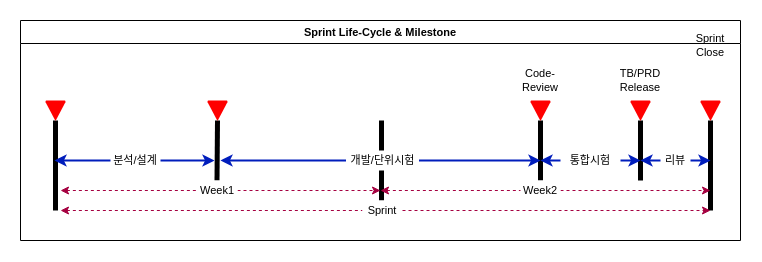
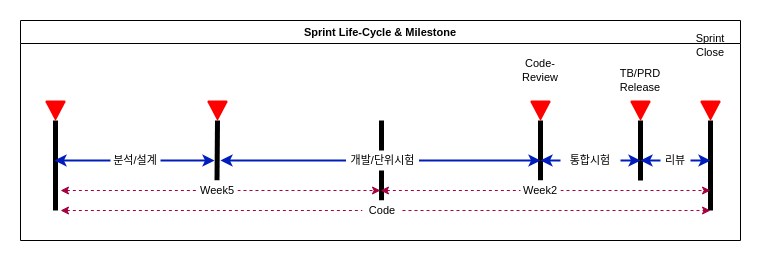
node "Code- Review": moved (541, 81) -> (541, 71)
node "Week1": label "Week1" -> "Week5"
node "Sprint": label "Sprint" -> "Code"
